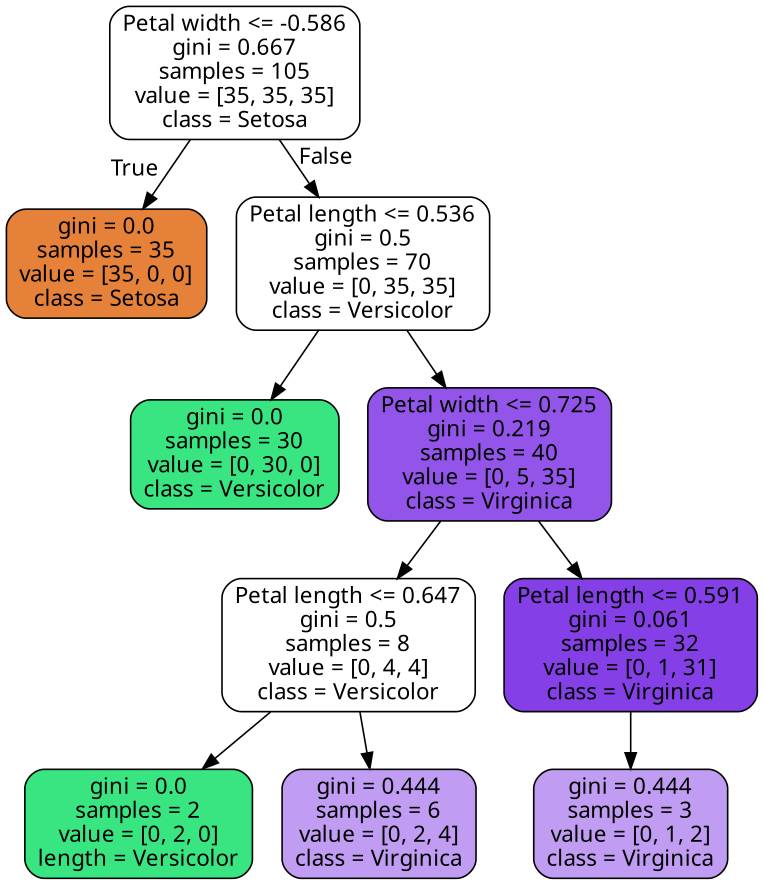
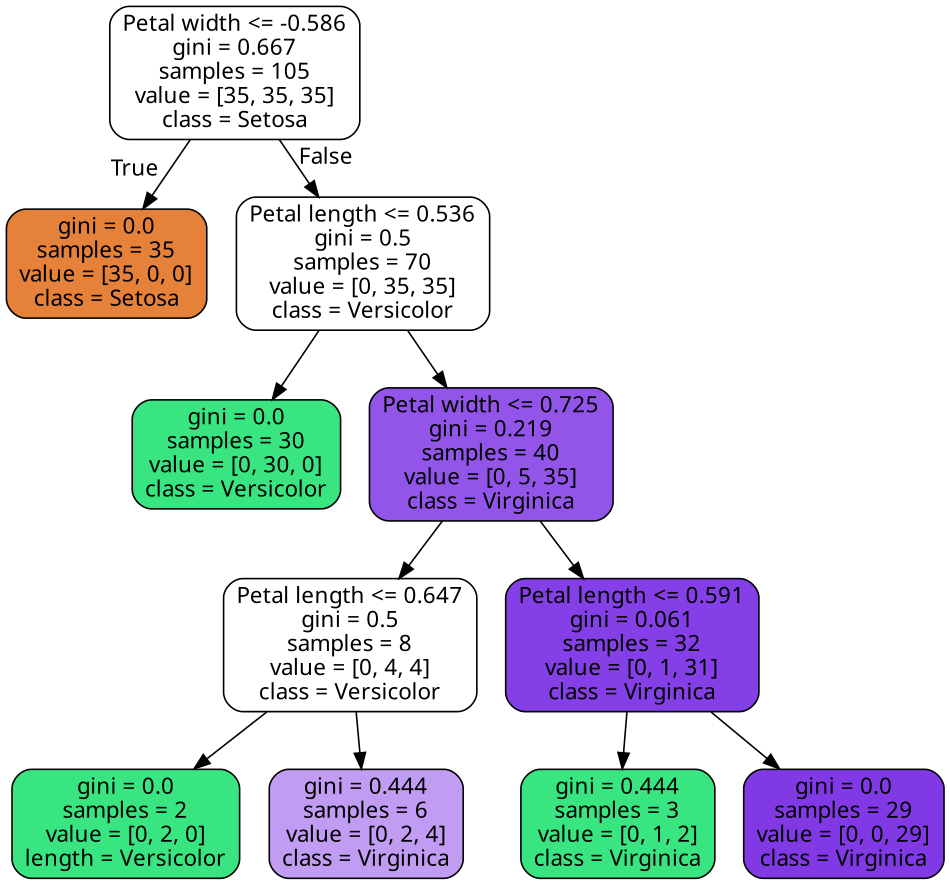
node "gini = 0.444 samples = 3 value = [0, 1, 2] class = Virginica": fillcolor #c09cf2 -> #39e581
node "gini = 0.0 samples = 29 value = [0, 0, 29] class = Virginica": added
